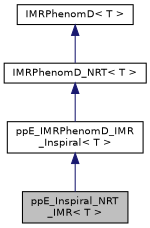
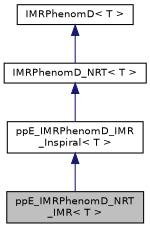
node "ppE_Inspiral_NRT _IMR< T >": label "ppE_Inspiral_NRT _IMR< T >" -> "ppE_IMRPhenomD_NRT _IMR< T >"
